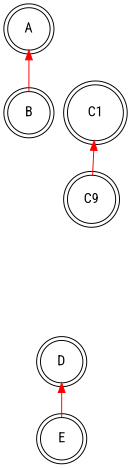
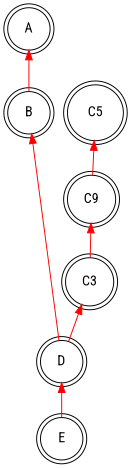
node "C1": label "C1" -> "C5"
edge "D" -> "B": added
node "C3": added
